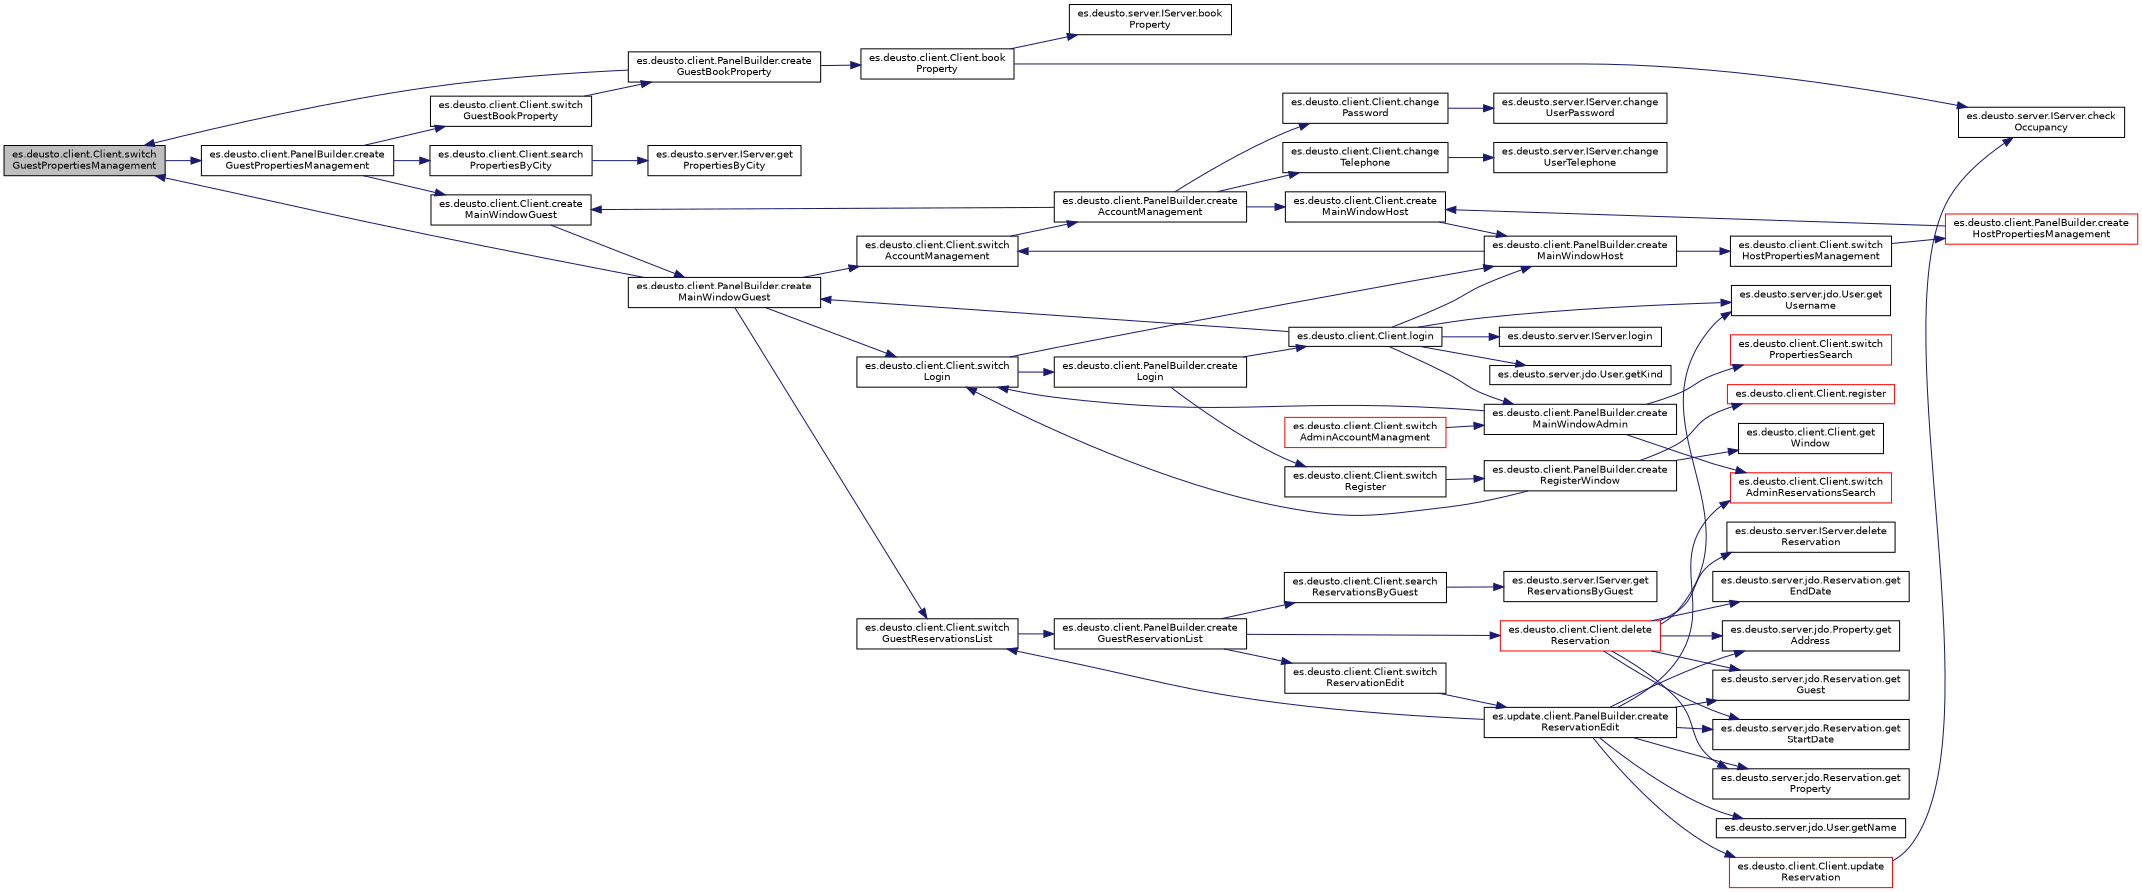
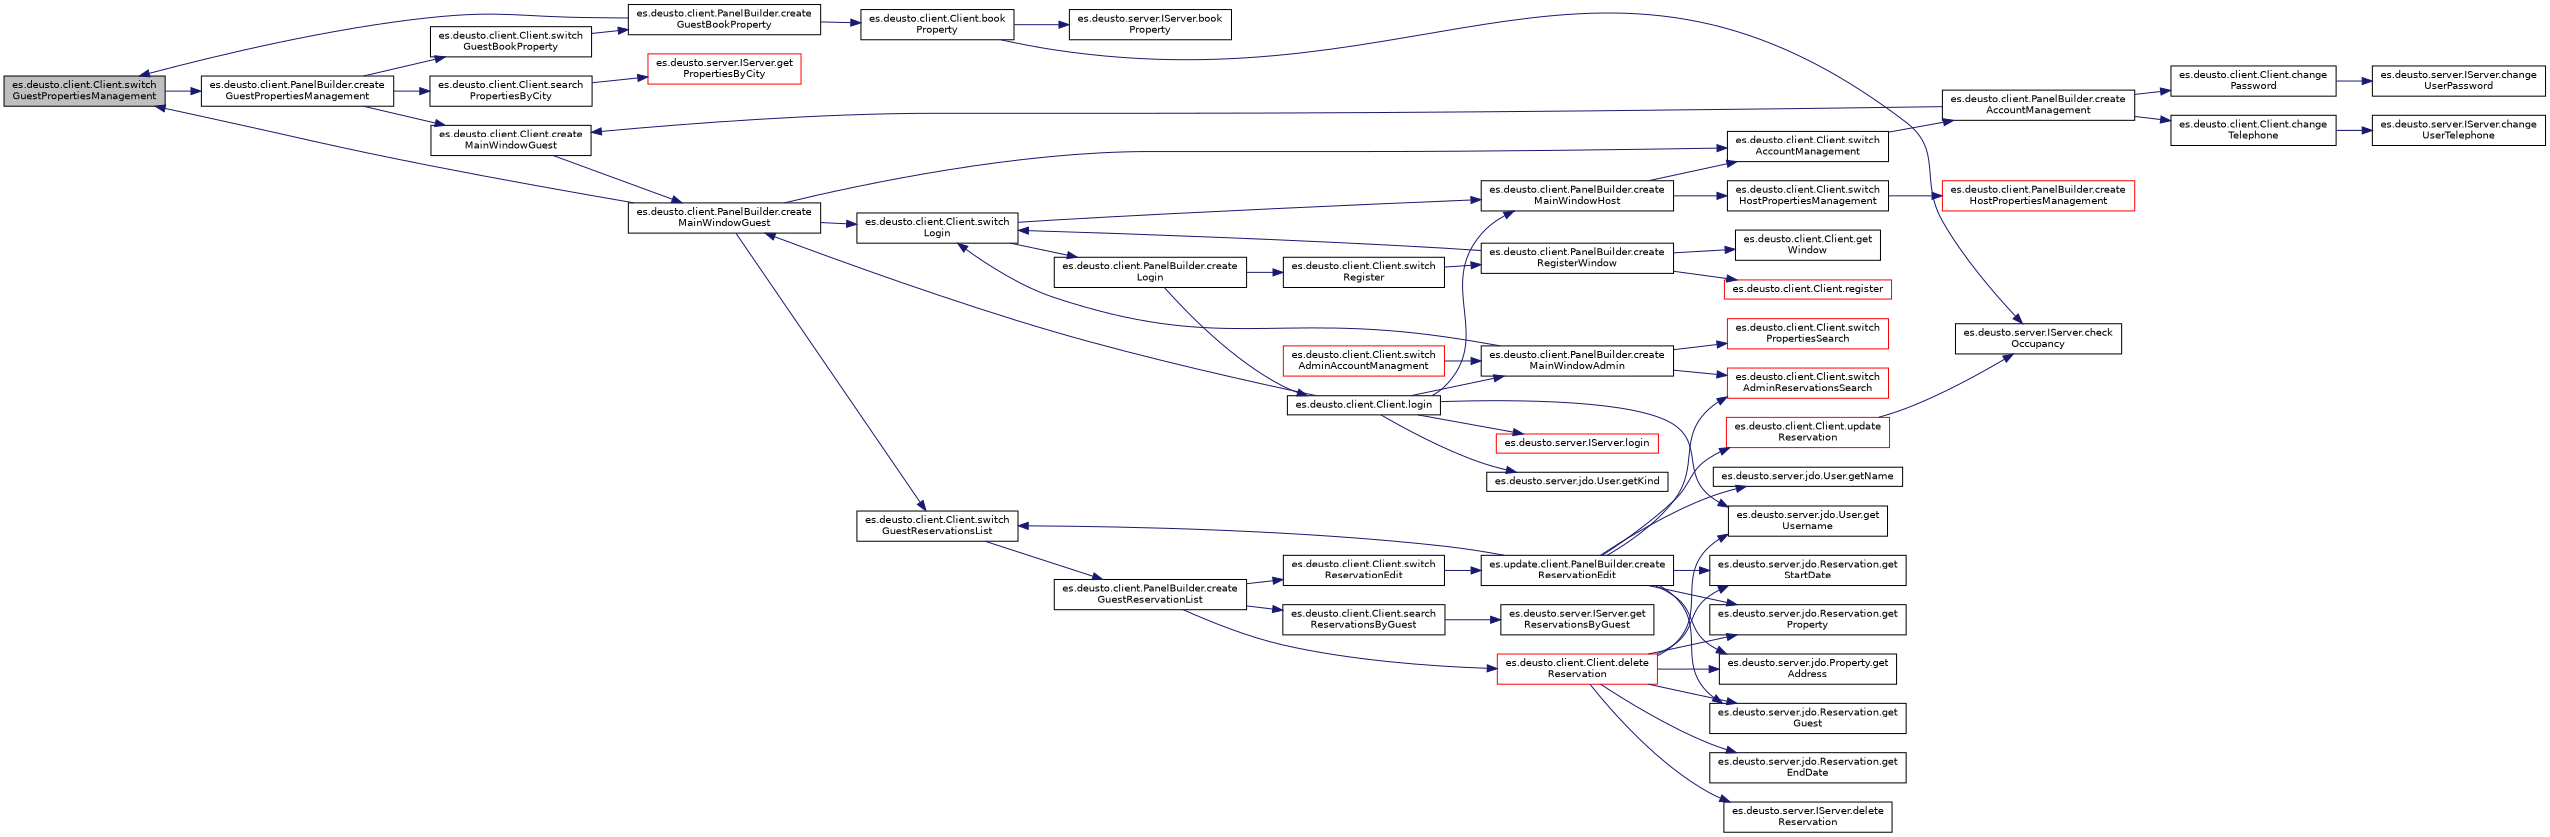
node "es.deusto.server.IServer.get PropertiesByCity": color black -> red
node "es.deusto.client.Client.create MainWindowHost": removed
node "es.deusto.server.IServer.login": color black -> red
